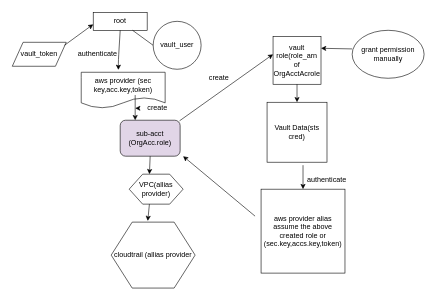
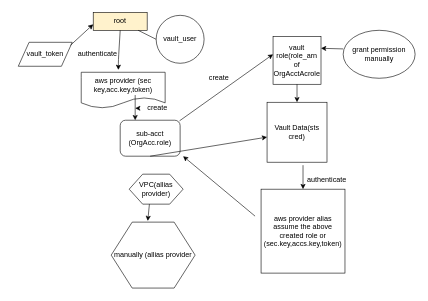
node "root": fillcolor #ffffff -> #fff2cc
node "vault_user": moved (177, 45) -> (180, 39)
node "vault_token": moved (39, 54) -> (45, 54)
node "grant permission manually": moved (389, 54) -> (380, 54)
node "sub-acct (OrgAcc.role)": fillcolor #e1d5e7 -> #ffffff
edge "sub-acct (OrgAcc.role)" -> "VPC(allias provider)": now "sub-acct (OrgAcc.role)" -> "Vault Data(sts cred)"
node "cloudtrail (allias provider": label "cloudtrail (allias provider" -> "manually (allias provider"
